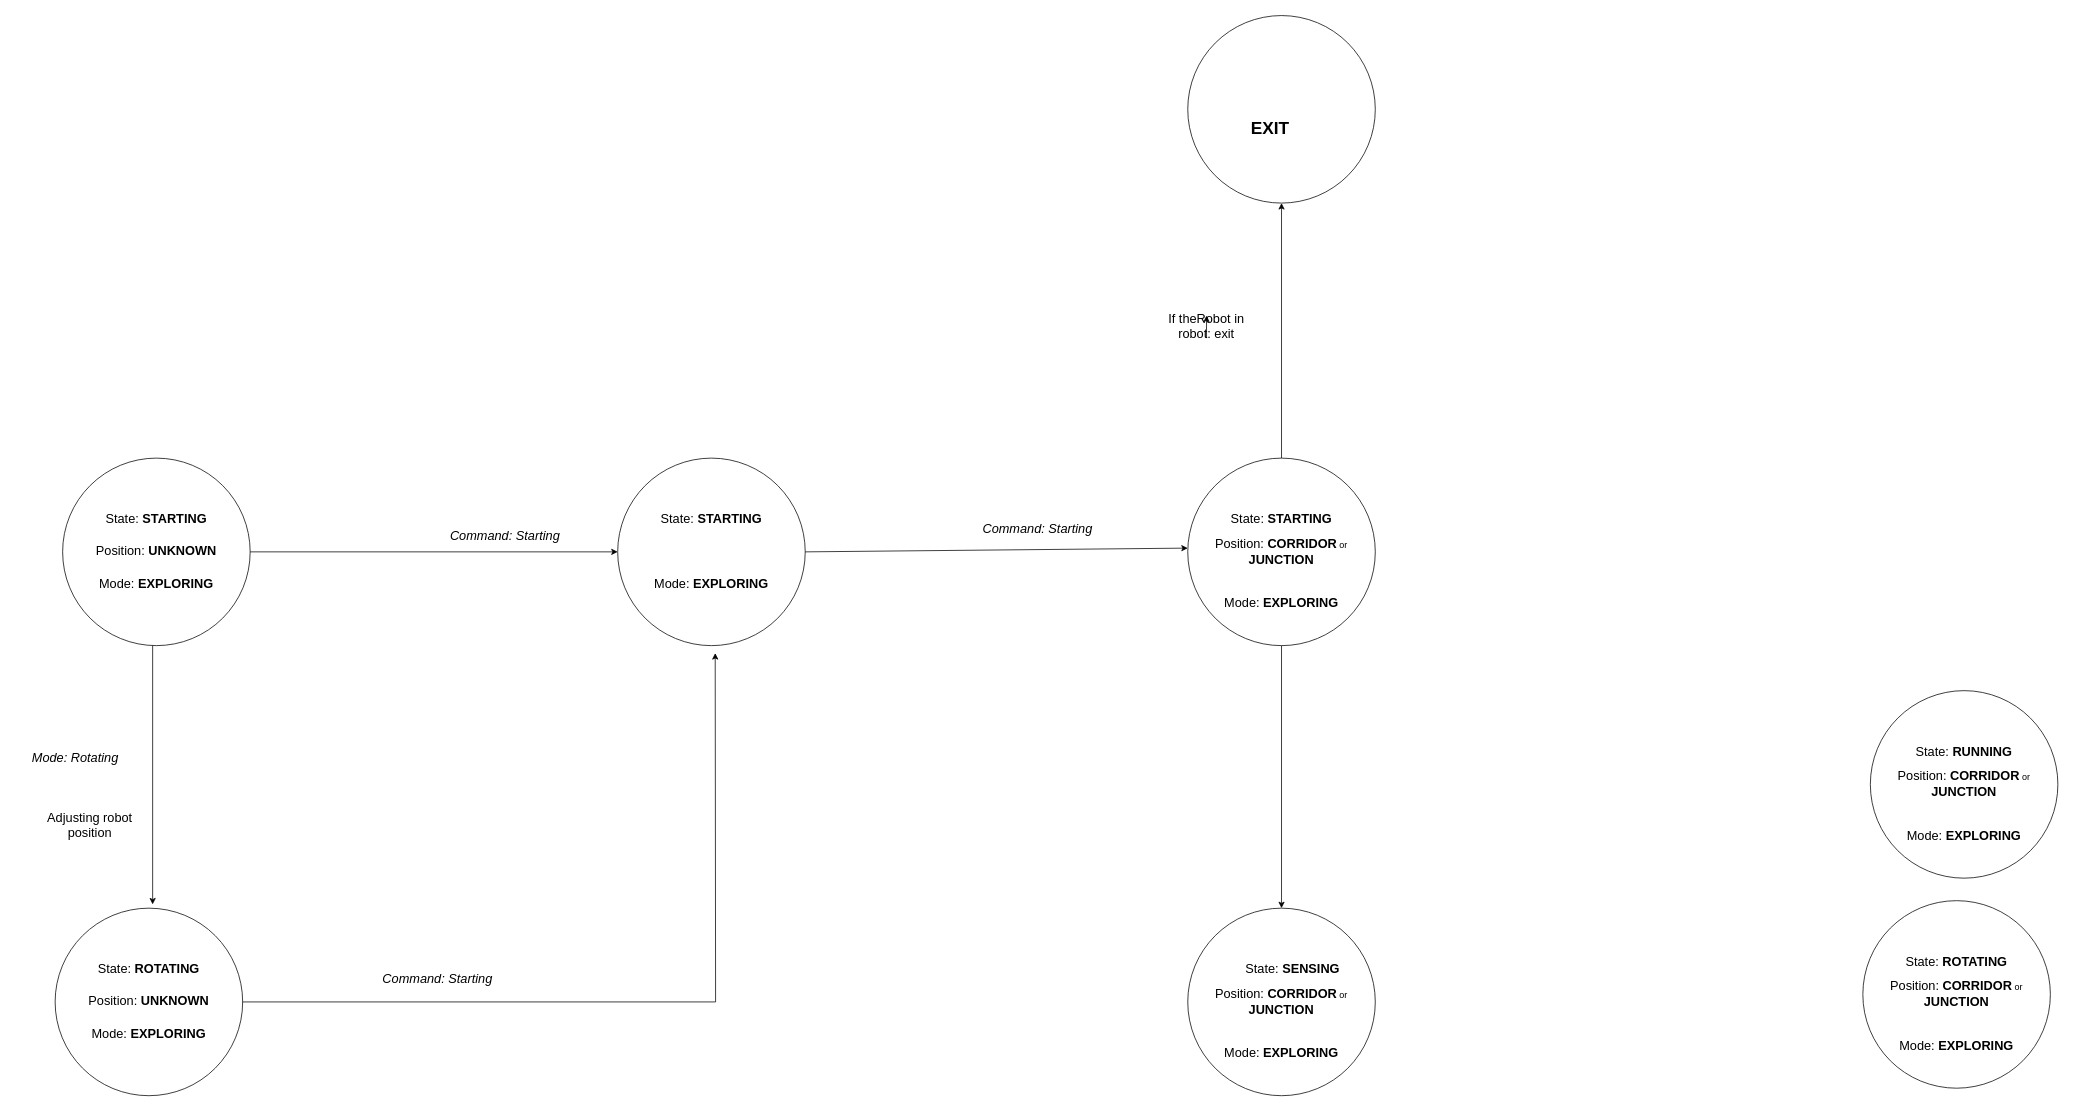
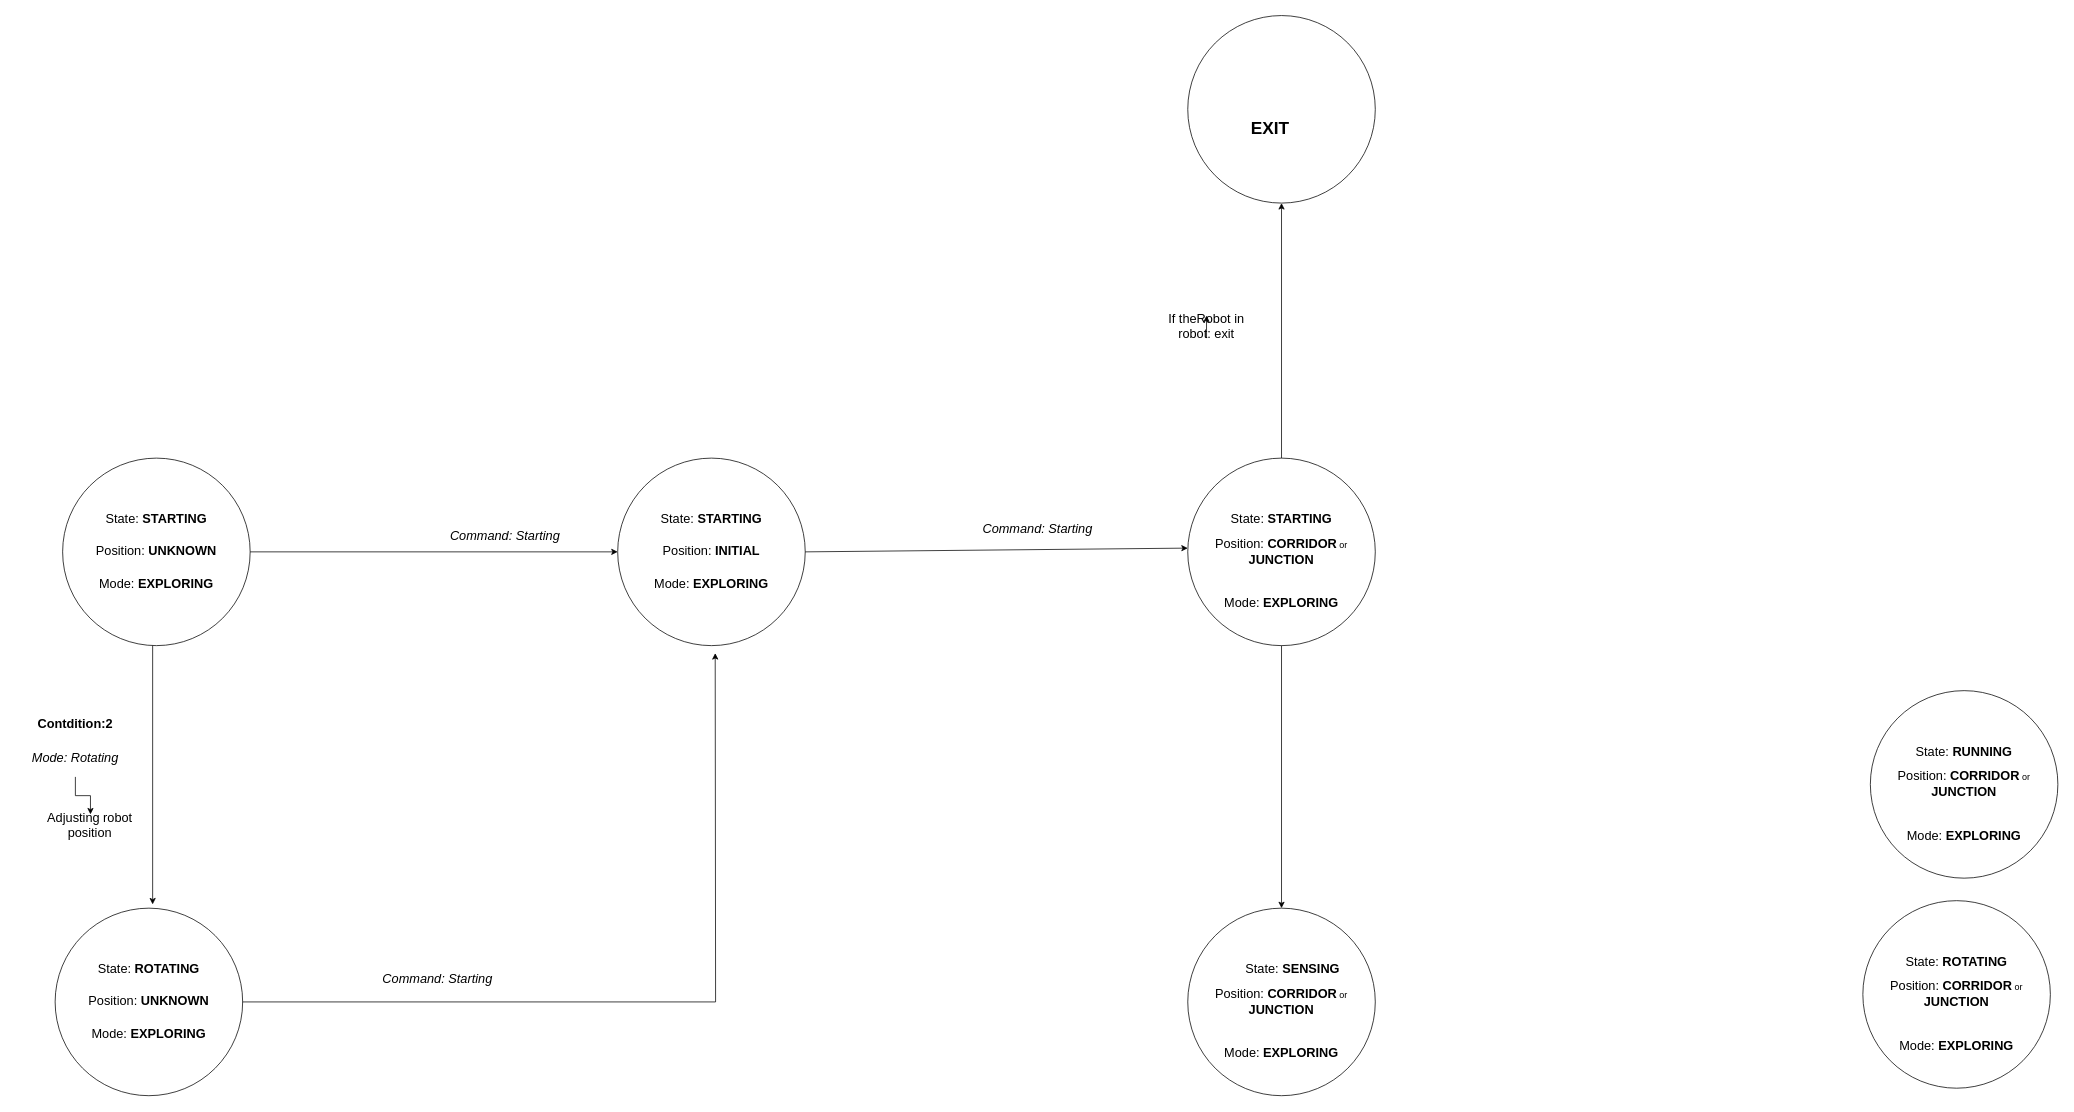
node "Position: INITIAL": added
node "Contdition:2": added
edge "Mode: Rotating" -> "Adjusting robot position": added
